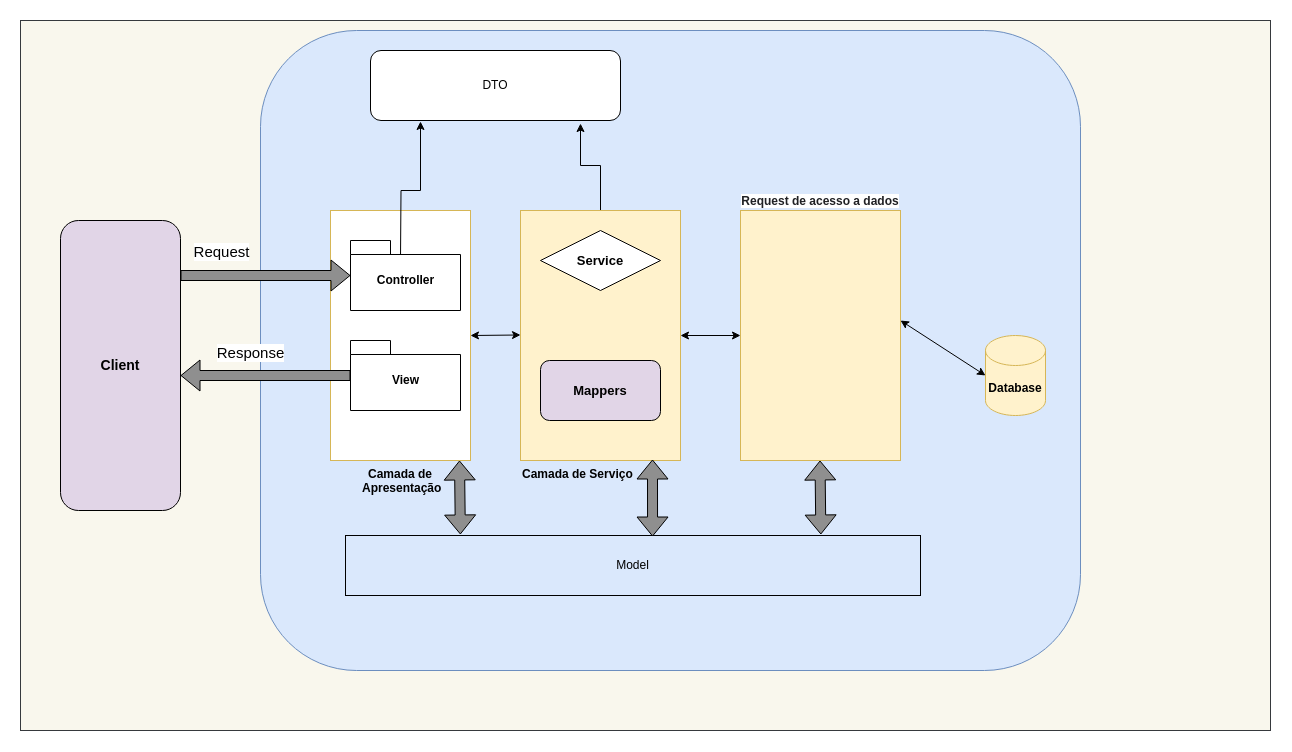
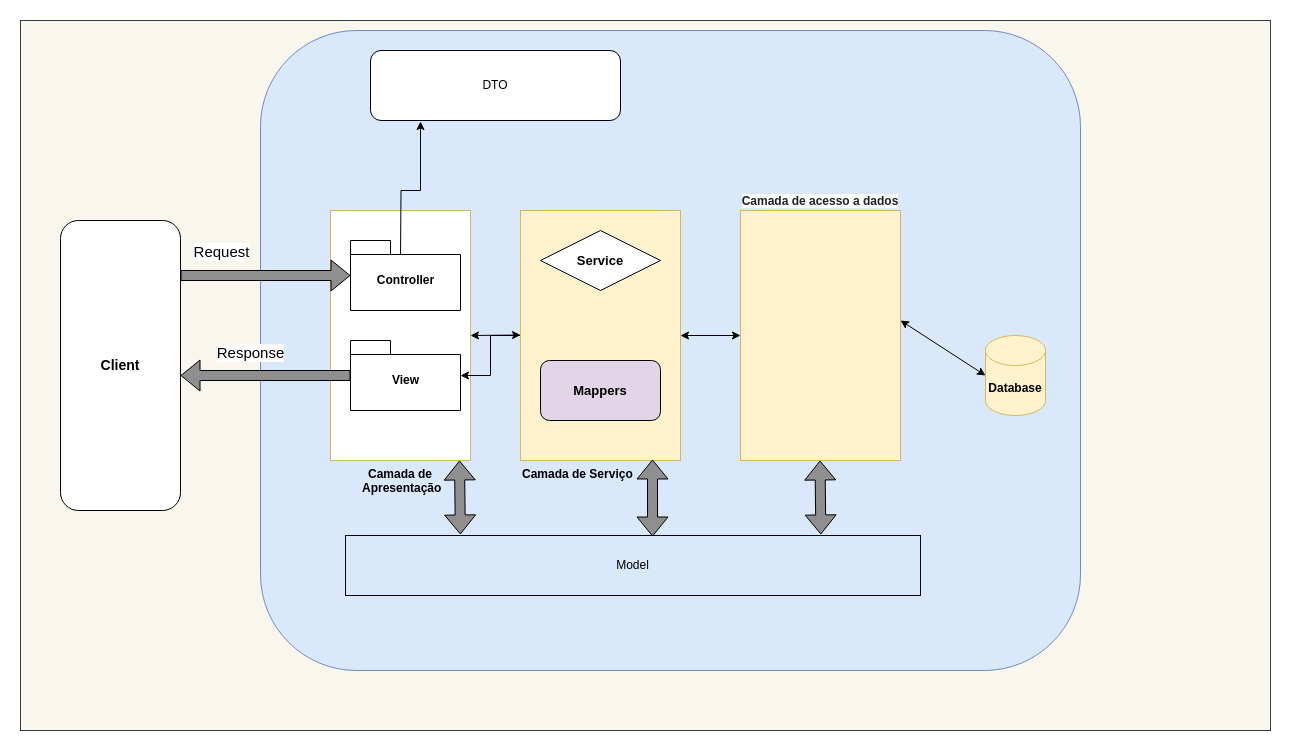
edge "Camada de Serviço" -> "DTO": now "Camada de Serviço" -> "View"
node "Request de acesso a dados": label "Request de acesso a dados" -> "Camada de acesso a dados"
node "Client": fillcolor #e1d5e7 -> #ffffff
